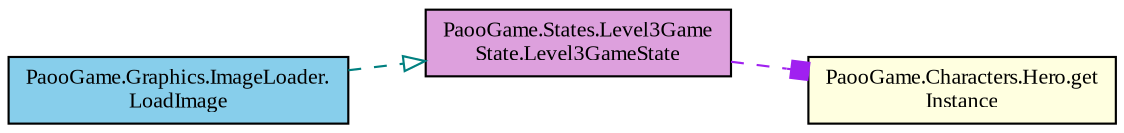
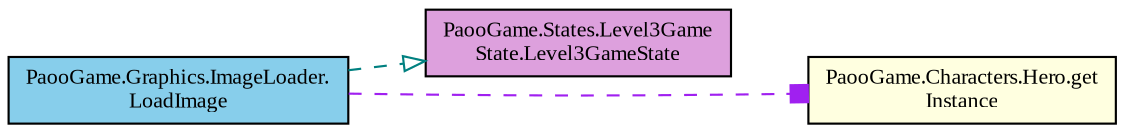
edge "PaooGame.States.Level3Game State.Level3GameState" -> "PaooGame.Characters.Hero.get Instance": now "PaooGame.Graphics.ImageLoader. LoadImage" -> "PaooGame.Characters.Hero.get Instance"
